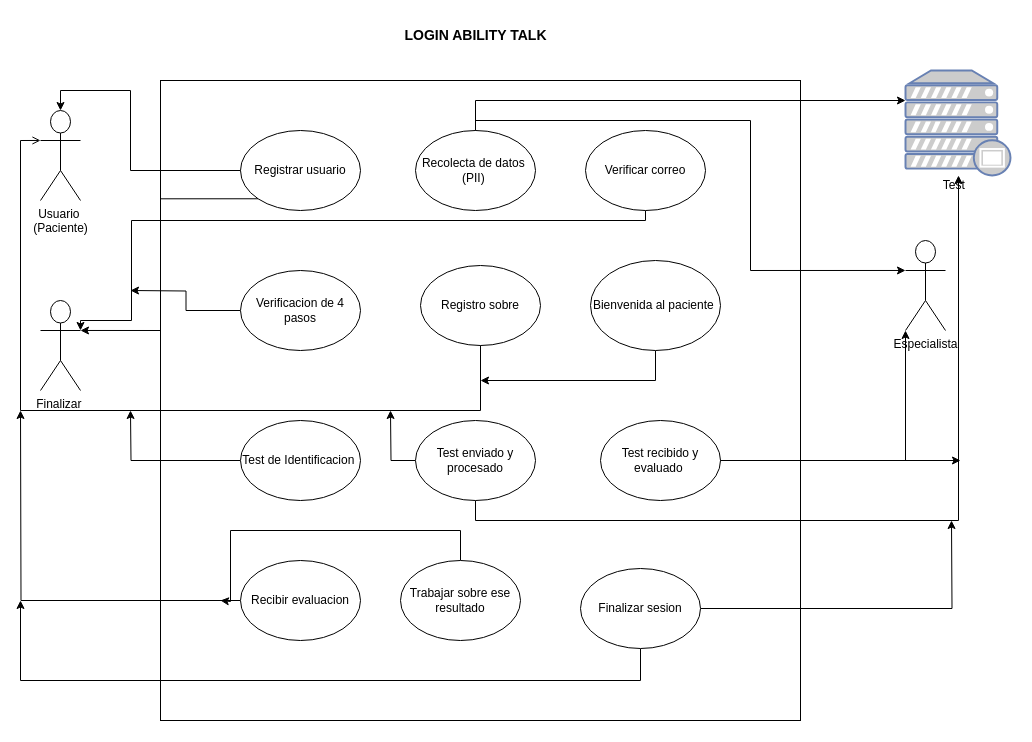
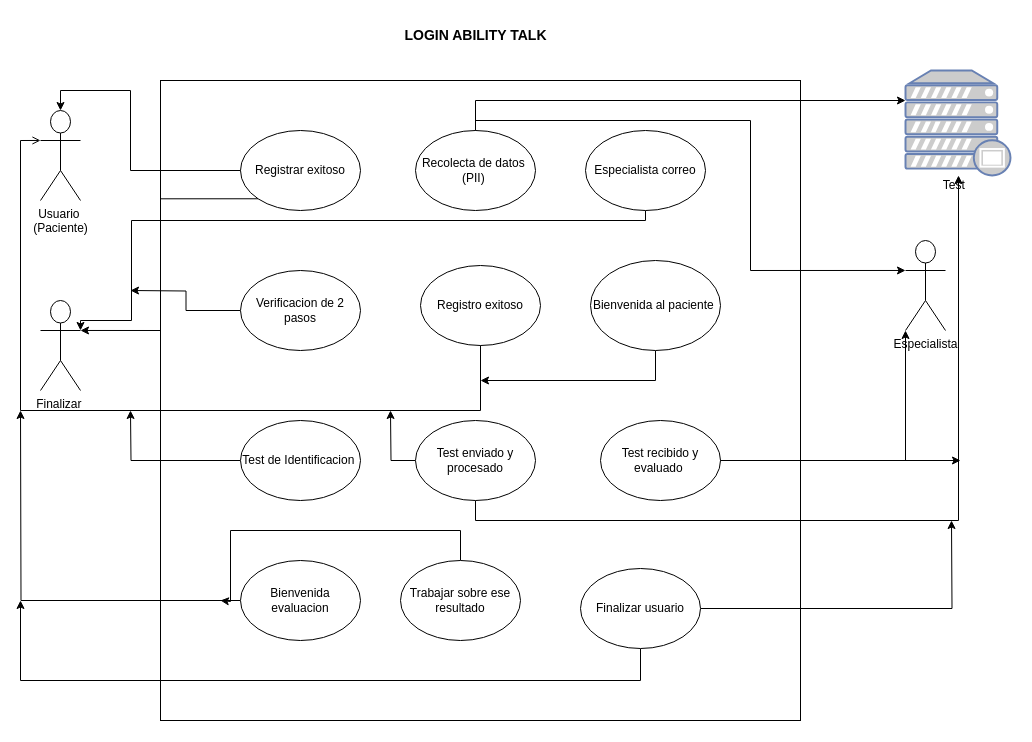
node "Registrar usuario": label "Registrar usuario" -> "Registrar exitoso"
node "Verificar correo": label "Verificar correo" -> "Especialista correo"
node "Registro sobre": label "Registro sobre" -> "Registro exitoso"
node "Verificacion de 4 pasos": label "Verificacion de 4 pasos" -> "Verificacion de 2 pasos"
node "Recibir evaluacion": label "Recibir evaluacion" -> "Bienvenida evaluacion"
node "Finalizar sesion": label "Finalizar sesion" -> "Finalizar usuario"
